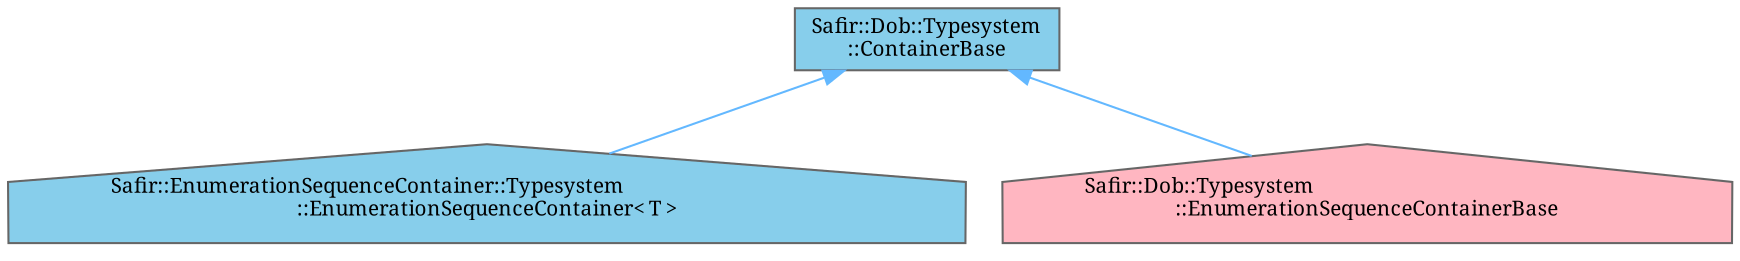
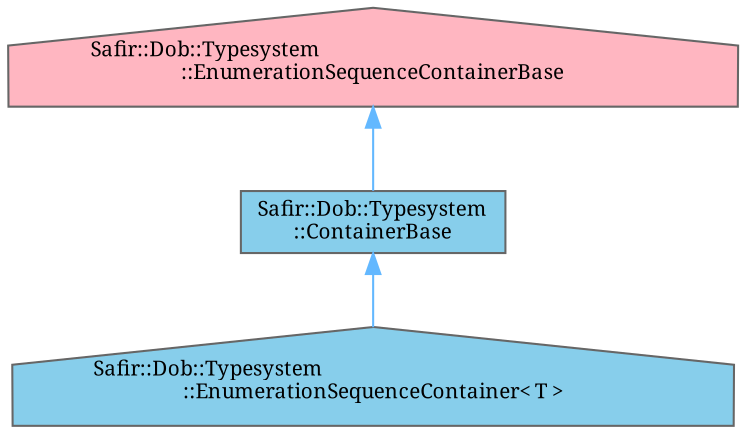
edge "Safir::Dob::Typesystem ::EnumerationSequenceContainerBase" -> "Safir::Dob::Typesystem ::ContainerBase": reversed
node "Safir::EnumerationSequenceContainer::Typesystem ::EnumerationSequenceContainer< T >": label "Safir::EnumerationSequenceContainer::Typesystem ::EnumerationSequenceContainer< T >" -> "Safir::Dob::Typesystem ::EnumerationSequenceContainer< T >"
